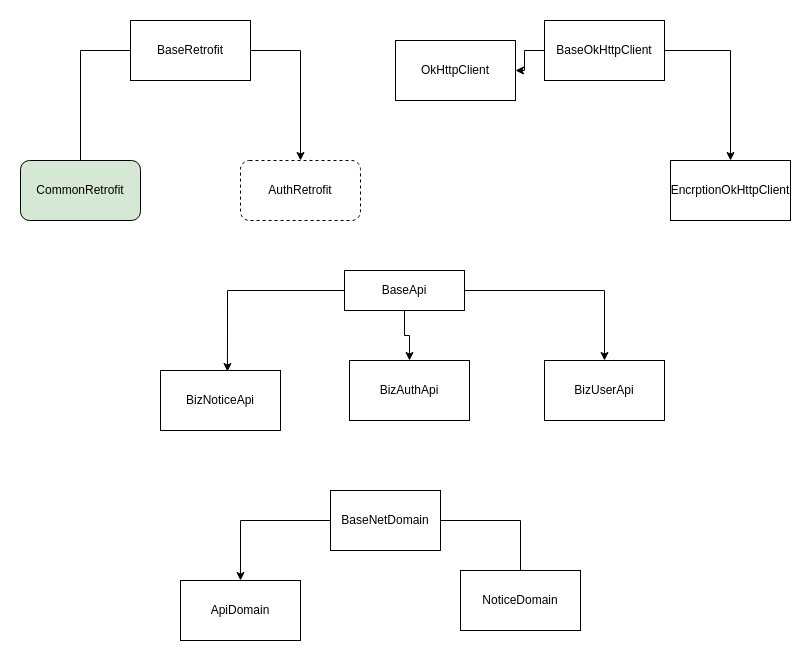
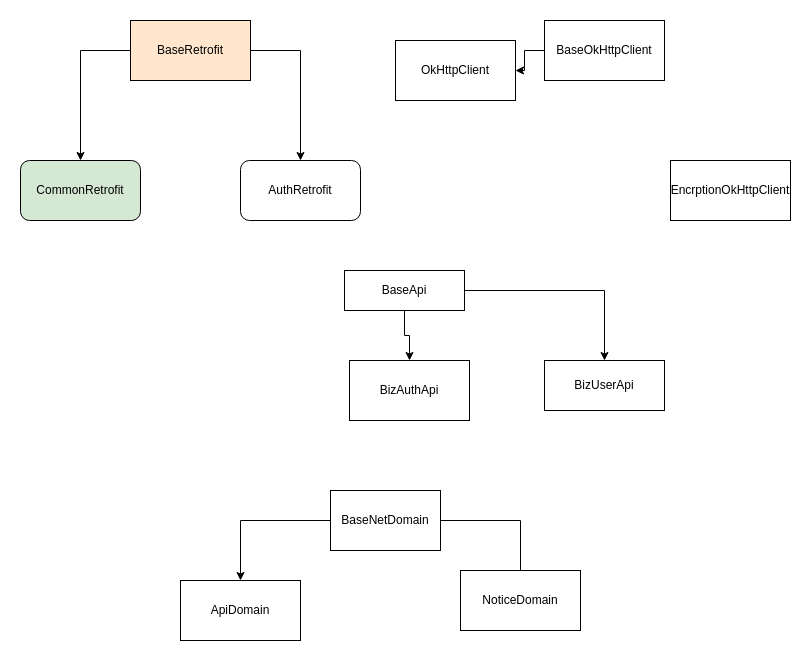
node "BaseRetrofit": fillcolor #ffffff -> #ffe6cc
edge "BaseOkHttpClient" -> "EncrptionOkHttpClient": removed
edge "BaseRetrofit" -- "CommonRetrofit": arrowhead none -> classic
node "AuthRetrofit": style dashed -> solid
edge "BaseApi" -> "BizNoticeApi": removed
node "BizUserApi": size 120x60 -> 120x50
node "BizNoticeApi": removed
